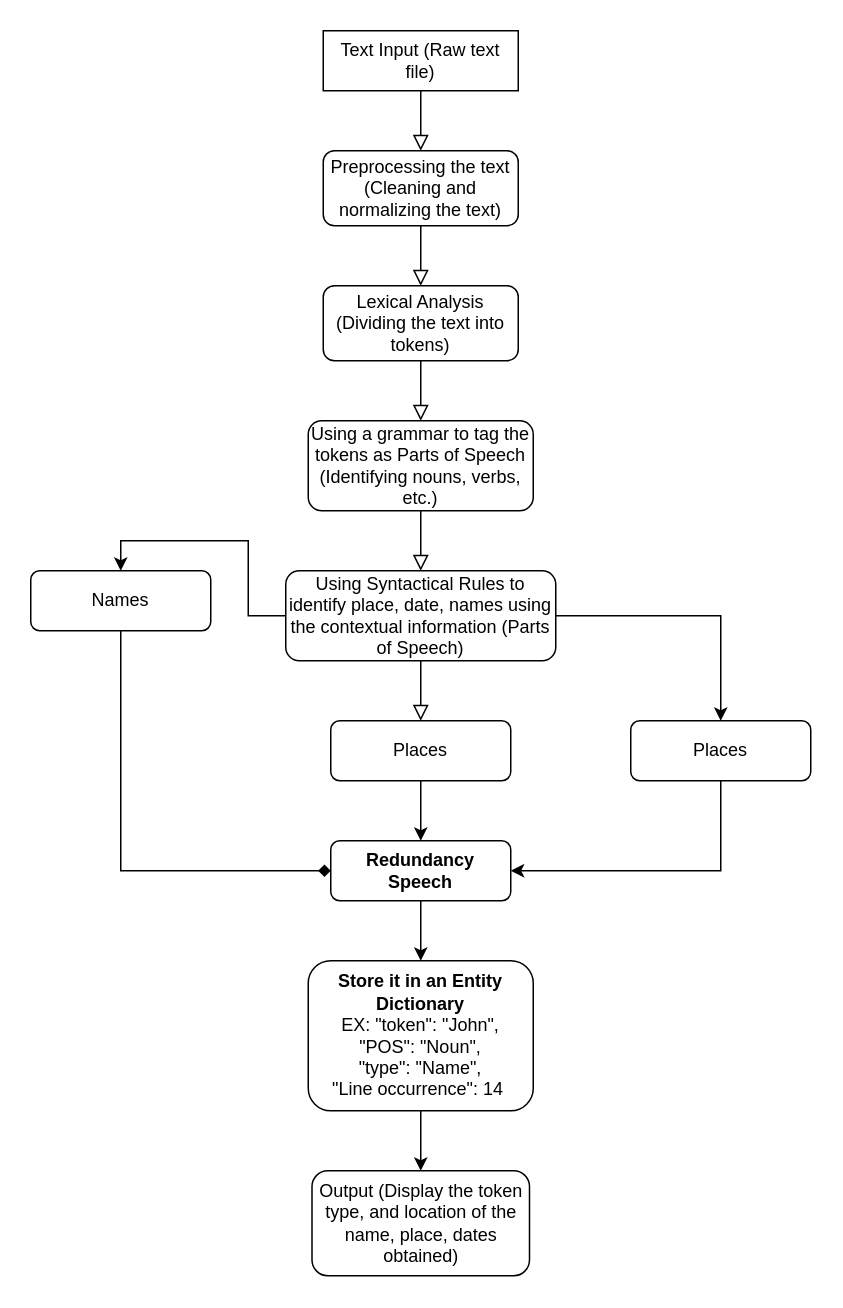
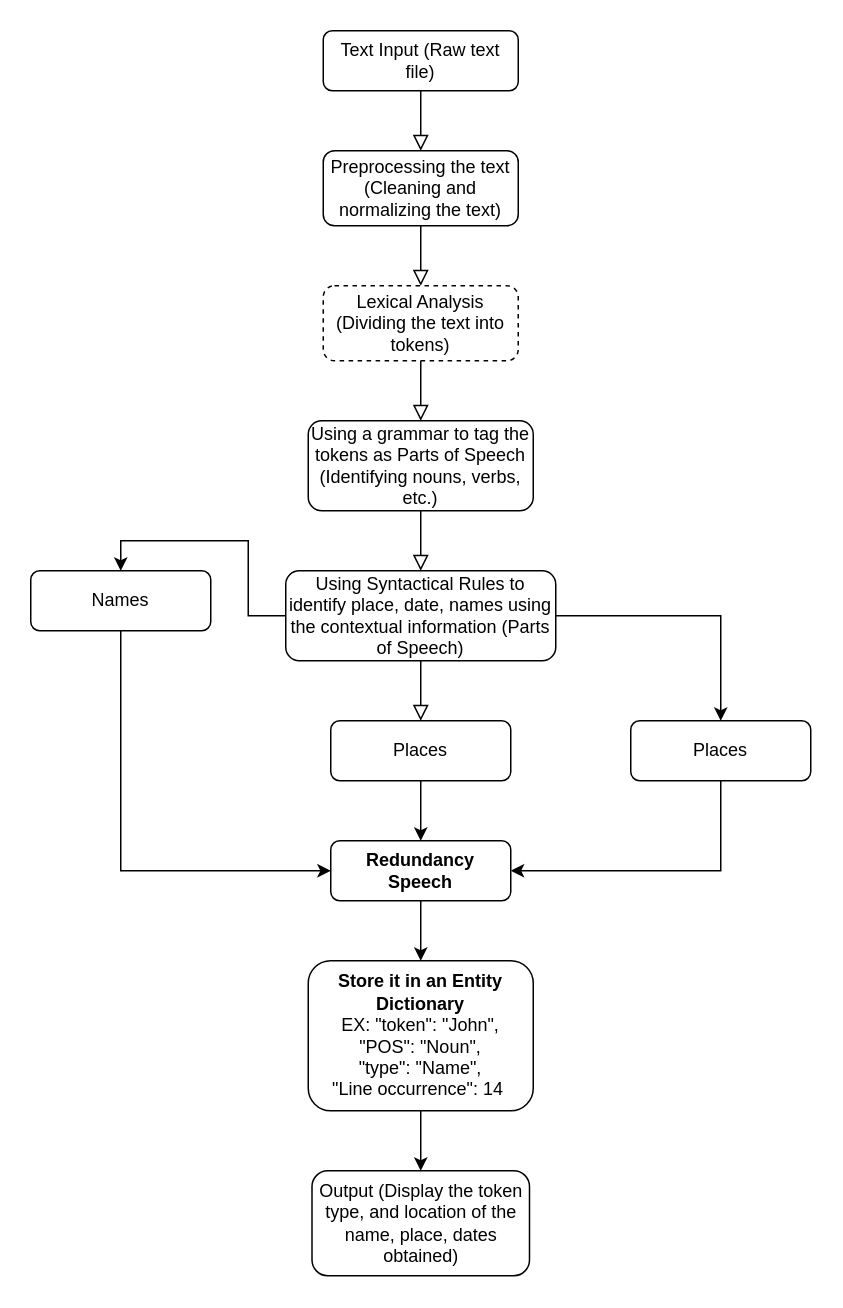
node "Text Input (Raw text file)": shape rectangle -> rounded rectangle
node "Lexical Analysis (Dividing the text into tokens)": style solid -> dashed
edge "Names" -> "Redundancy Speech": arrowhead diamond -> classic
